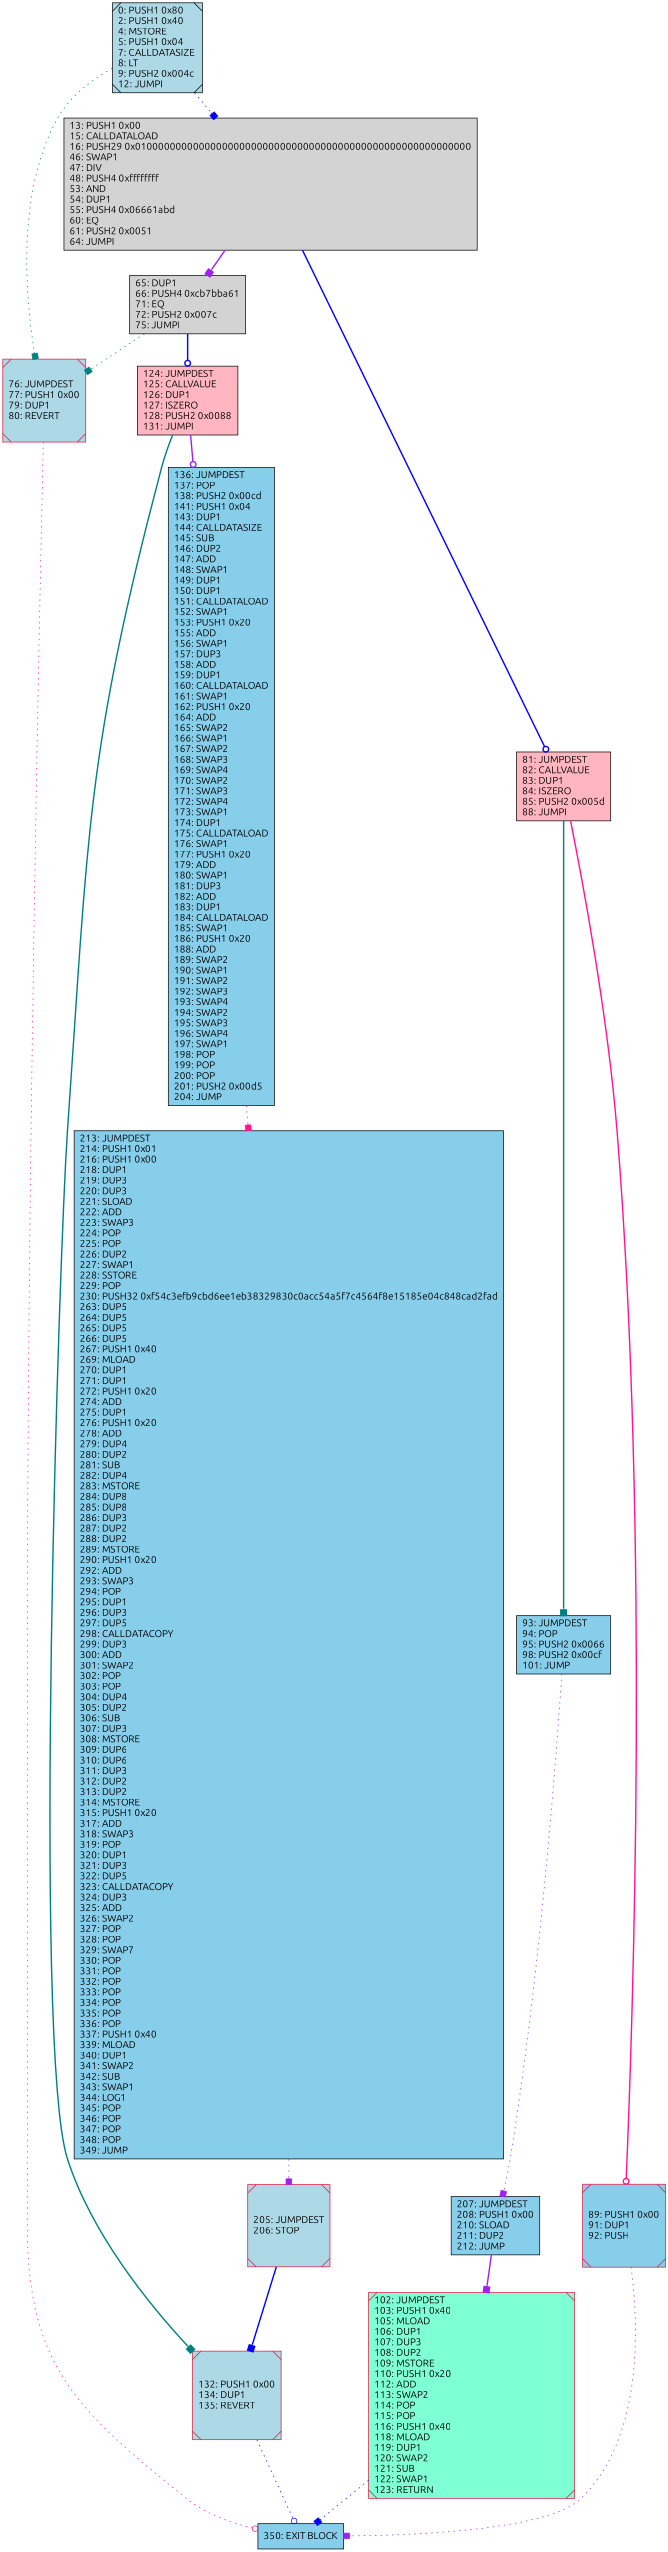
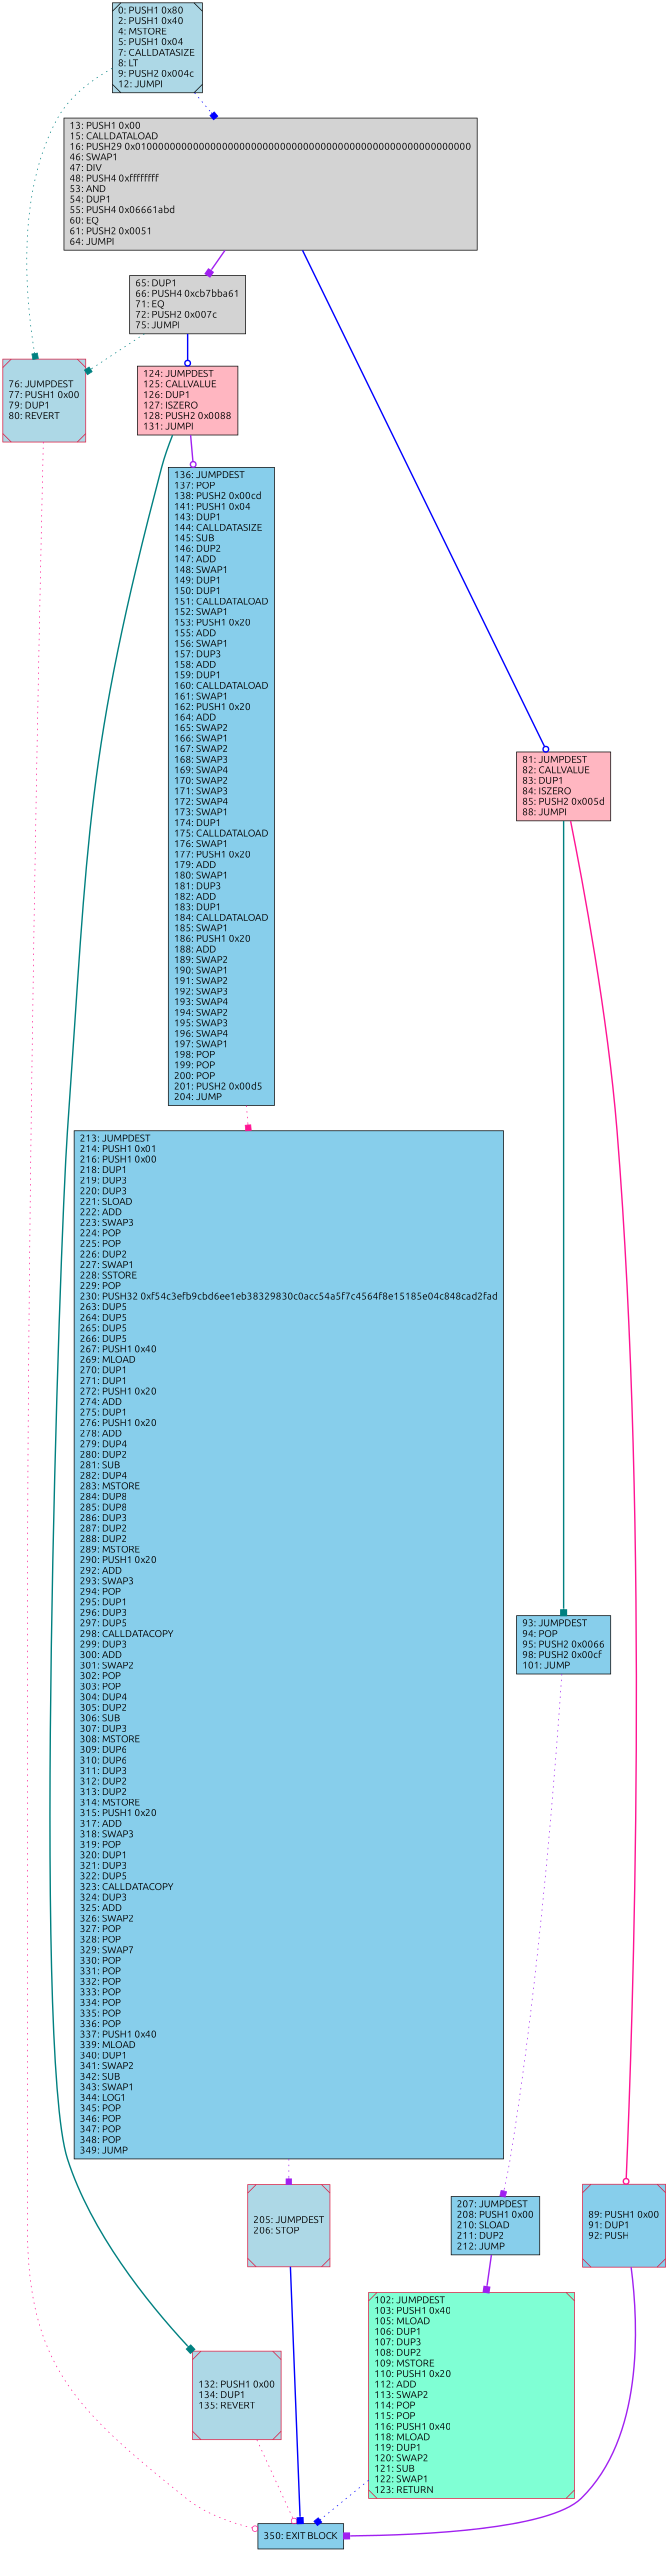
edge "205: JUMPDEST 206: STOP" -> "132: PUSH1 0x00 134: DUP1 135: REVERT": now "205: JUMPDEST 206: STOP" -> "350: EXIT BLOCK"
edge "132: PUSH1 0x00 134: DUP1 135: REVERT" -> "350: EXIT BLOCK": color blue -> deeppink
edge "89: PUSH1 0x00 91: DUP1 92: PUSH" -> "350: EXIT BLOCK": style dotted -> bold
